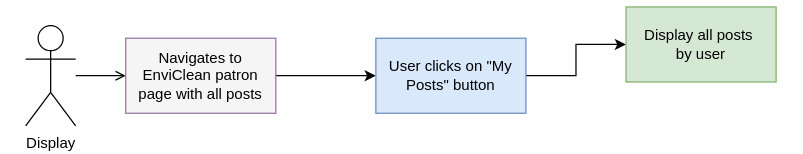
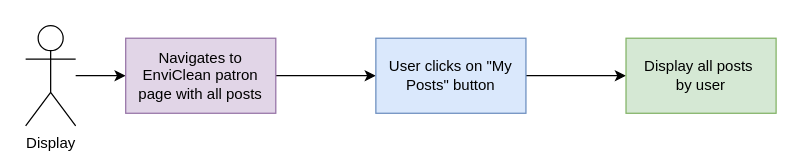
node "Display all posts by user": moved (701, 44) -> (701, 76)
edge "Display" -> "Navigates to EnviClean patron page with all posts": arrowhead open -> classic
node "Navigates to EnviClean patron page with all posts": fillcolor #f5f5f5 -> #e1d5e7
